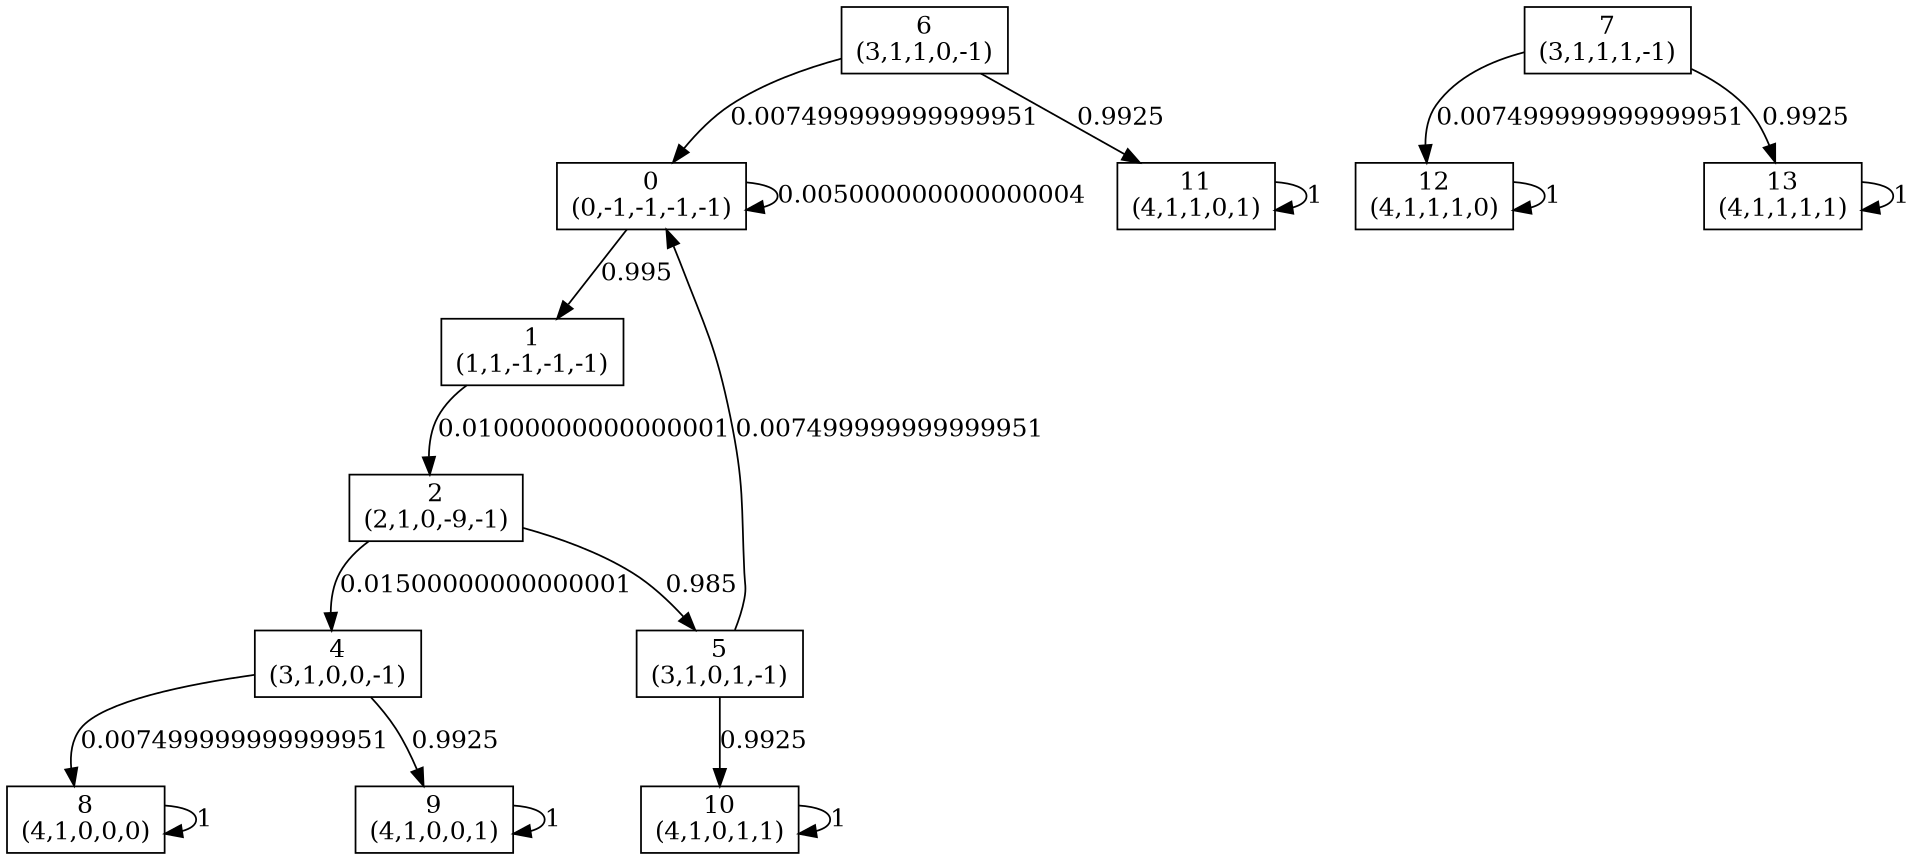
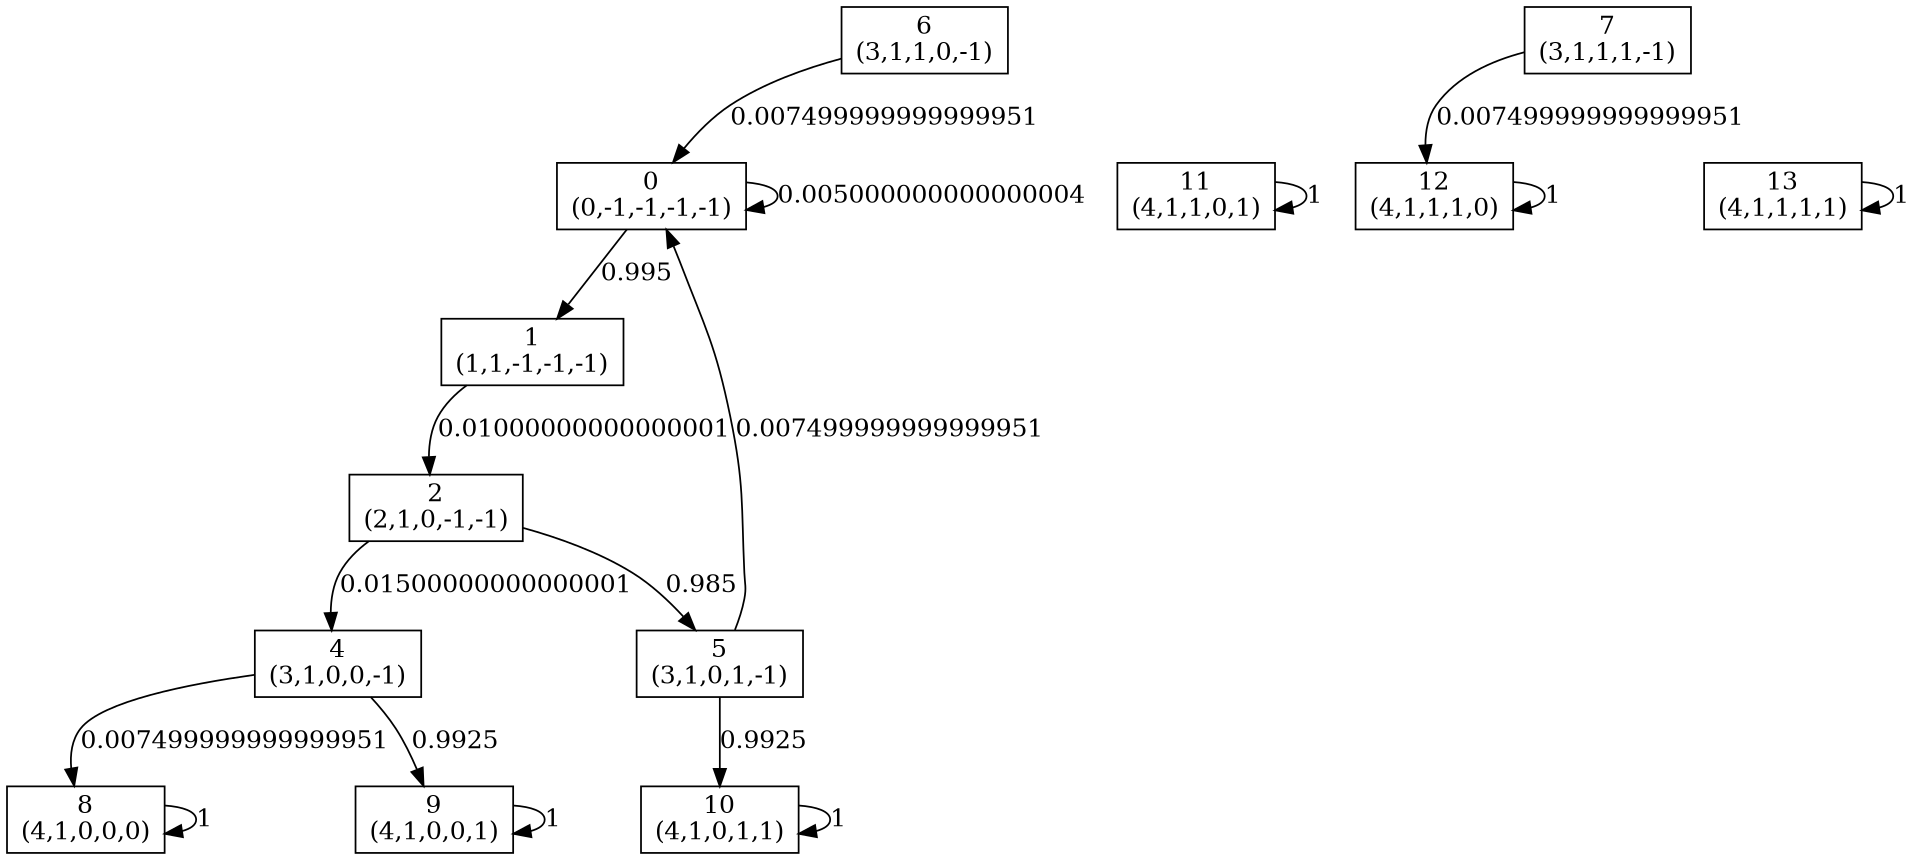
edge "7 (3,1,1,1,-1)" -> "13 (4,1,1,1,1)": removed, label "0.9925"
edge "6 (3,1,1,0,-1)" -> "11 (4,1,1,0,1)": removed, label "0.9925"
node "2 (2,1,0,-9,-1)": label "2 (2,1,0,-9,-1)" -> "2 (2,1,0,-1,-1)"
